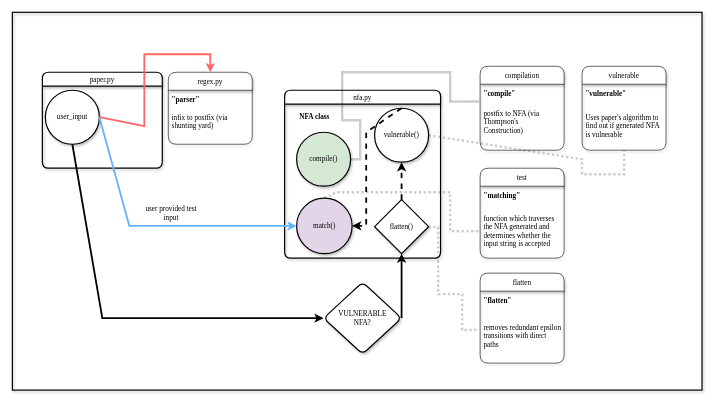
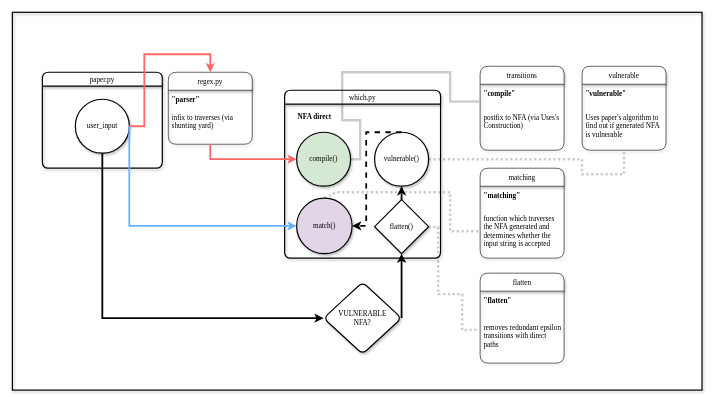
node "compilation": label "compilation" -> "transitions"
node "nfa.py": label "nfa.py" -> "which.py"
node "user_input": moved (72, 117) -> (102, 126)
node "NFA class": label "NFA class" -> "NFA direct"
node "infix to postfix (via shunting yard)": label "infix to postfix (via shunting yard)" -> "infix to traverses (via shunting yard)"
node "postfix to NFA (via Thompson's Construction)": label "postfix to NFA (via Thompson's Construction)" -> "postfix to NFA (via Uses's Construction)"
node "vulnerable()": moved (402, 135) -> (402, 159)
edge "regex.py" -> "compile()": added
node "test": label "test" -> "matching"
node "user provided test input": removed
